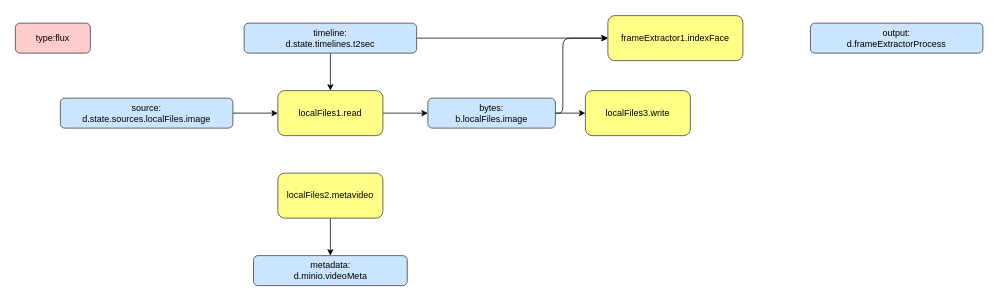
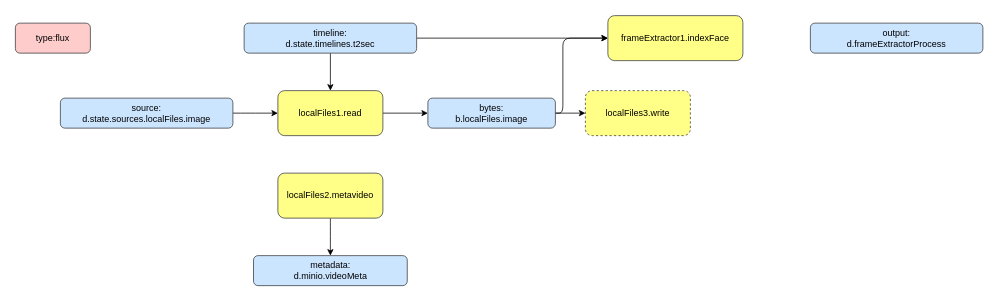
node "localFiles3.write": style solid -> dashed
